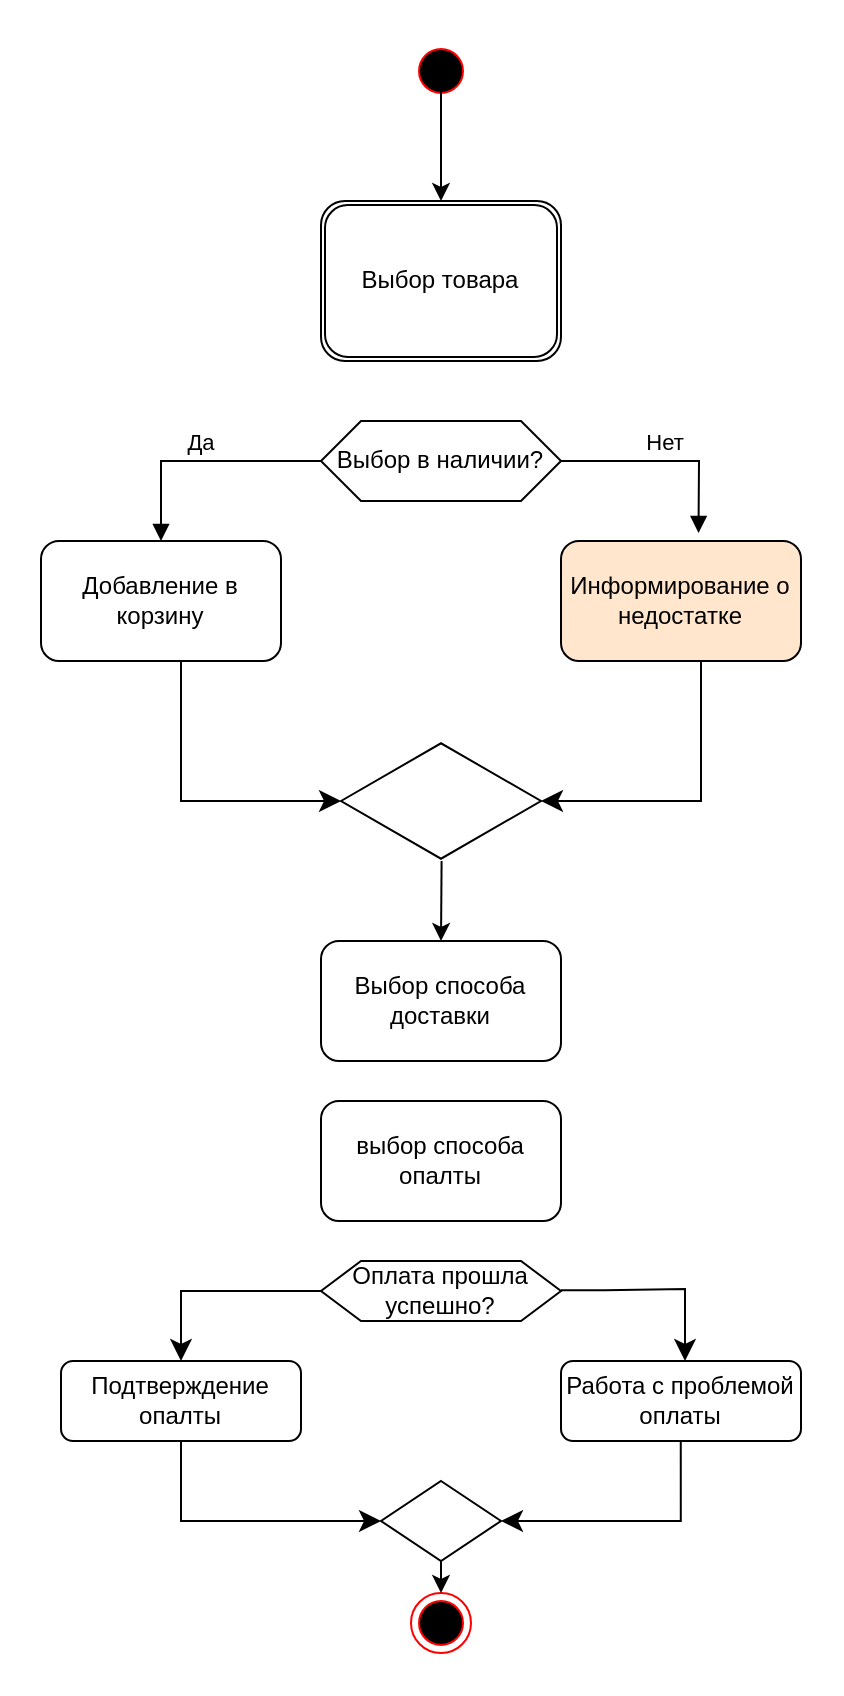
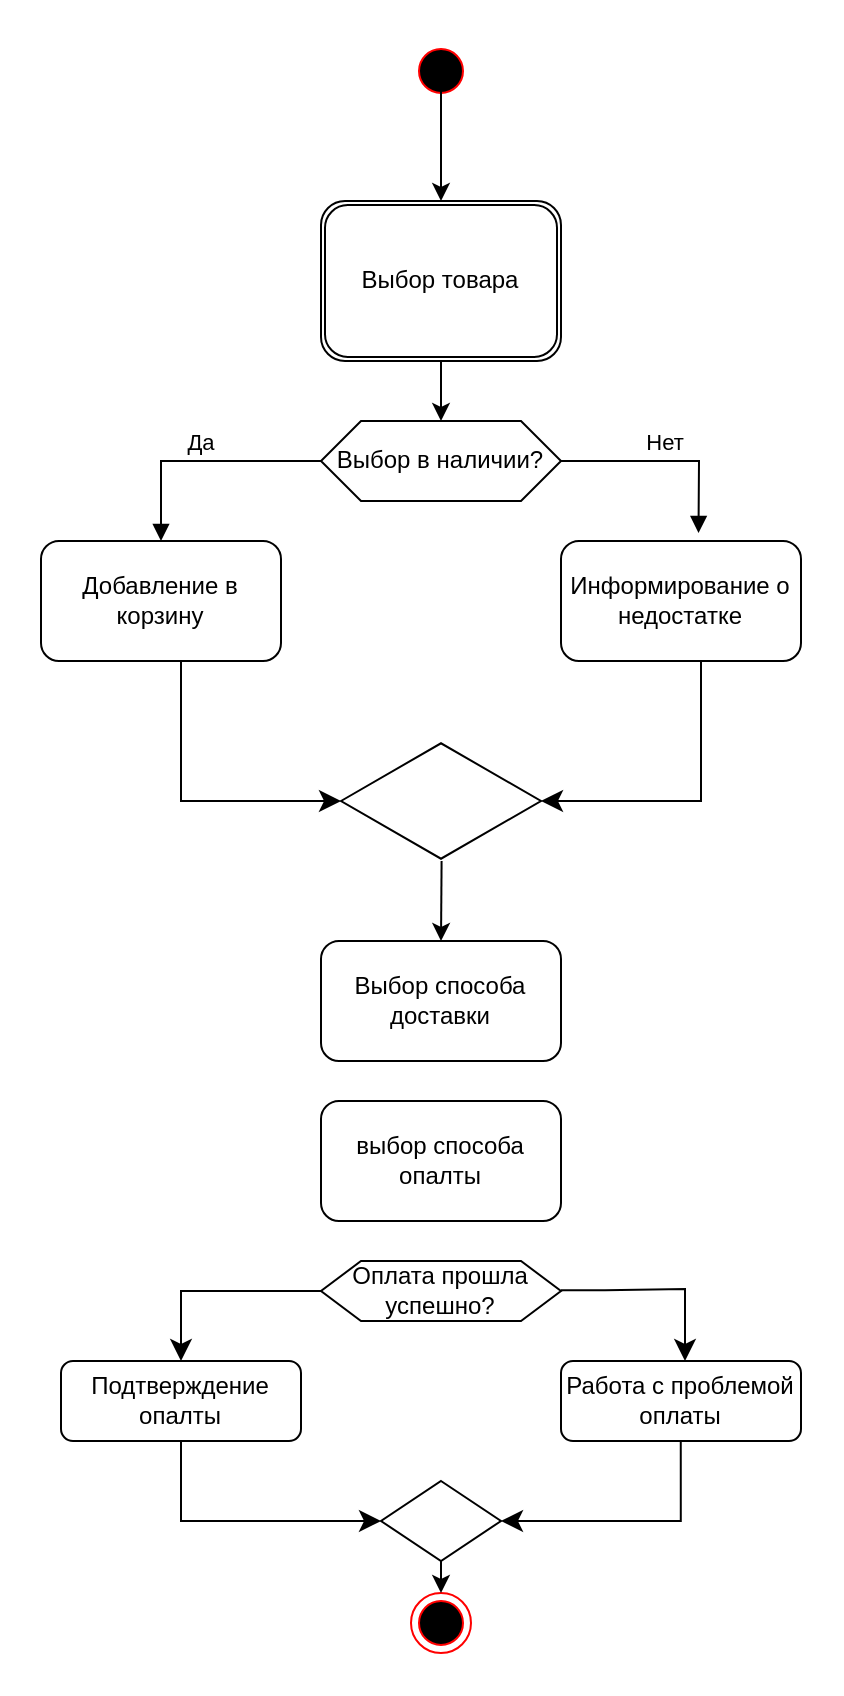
edge "Выбор товара" -> "Выбор в наличии?": added
node "Информирование о недостатке": fillcolor #ffe6cc -> #ffffff
